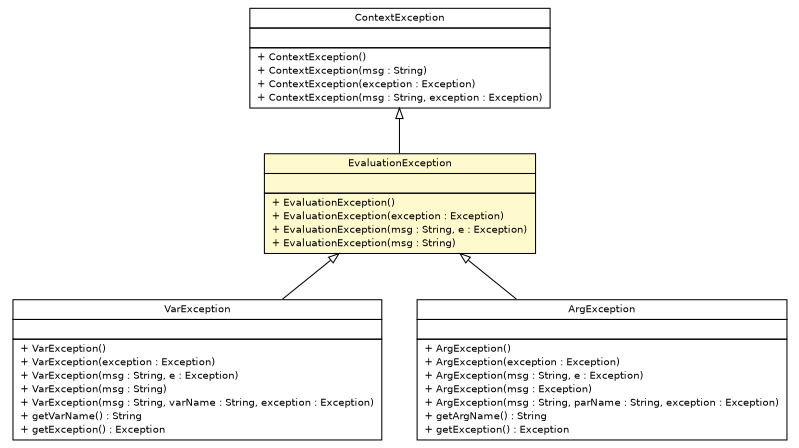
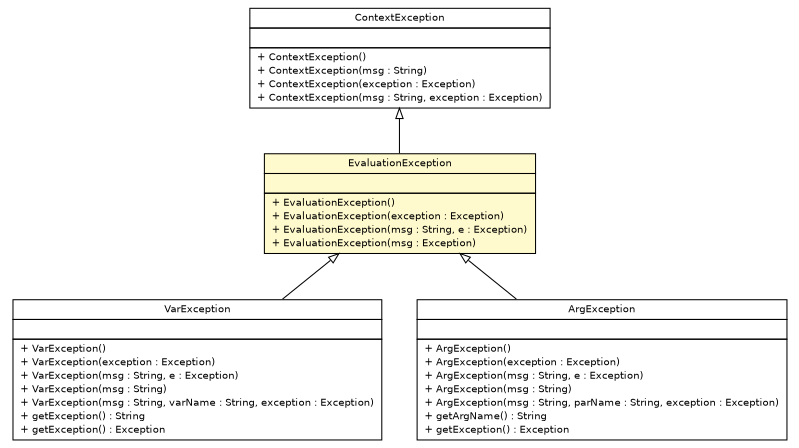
node "EvaluationException": text "+ EvaluationException(msg : String)" -> "+ EvaluationException(msg : Exception)"
node "ArgException": text "+ ArgException(msg : Exception)" -> "+ ArgException(msg : String)"
node "VarException": text "+ getVarName() : String" -> "+ getException() : String"
